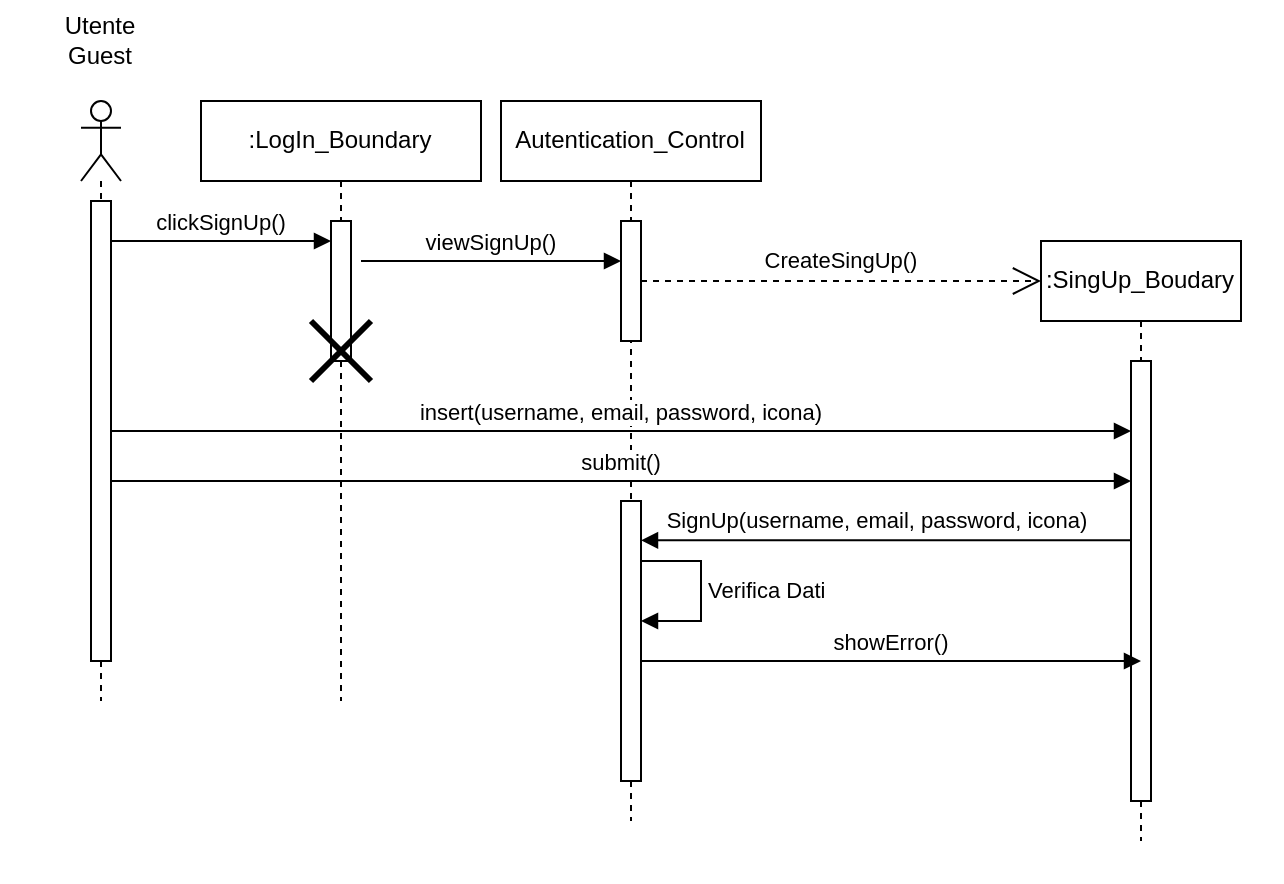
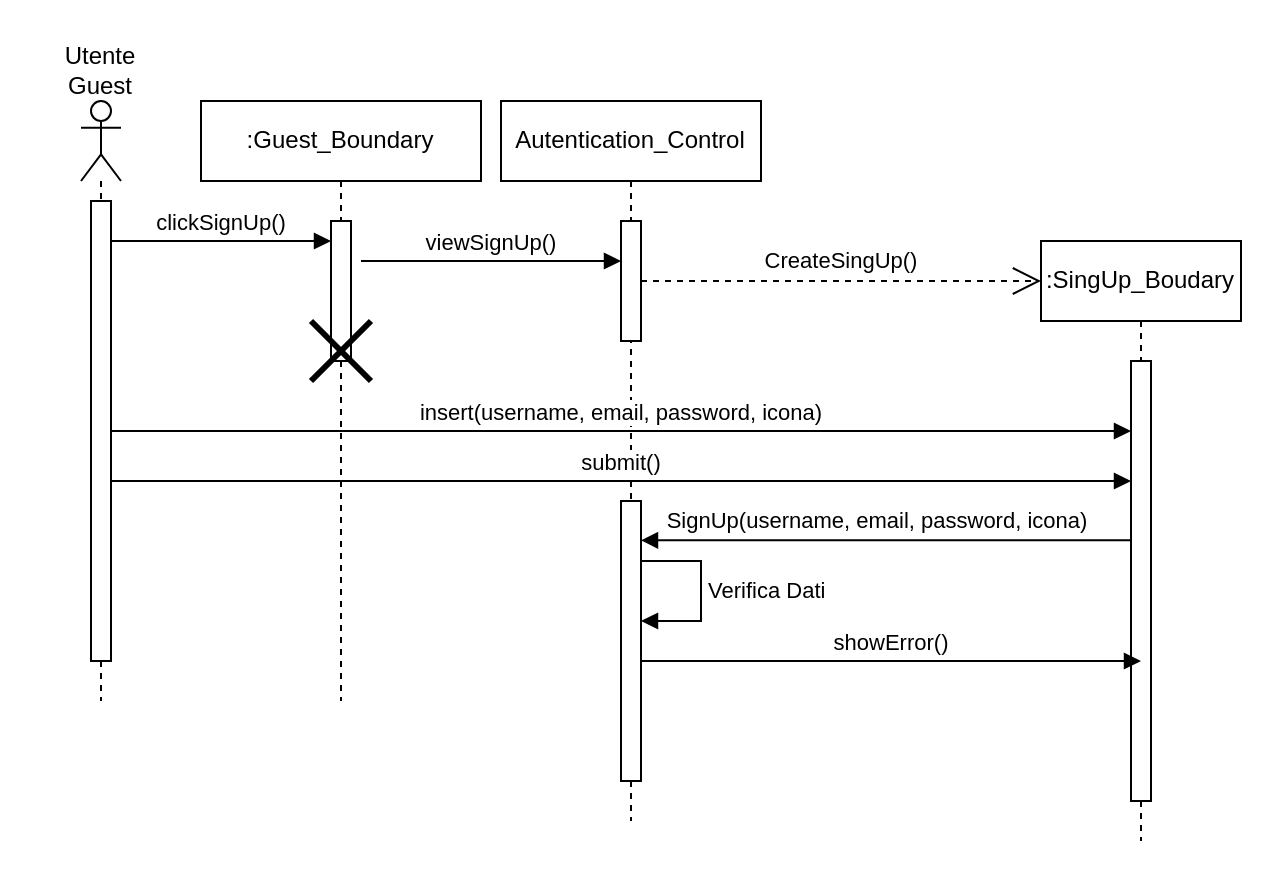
node "Utente Guest": moved (101, 41) -> (101, 71)
node ":LogIn_Boundary": label ":LogIn_Boundary" -> ":Guest_Boundary"
